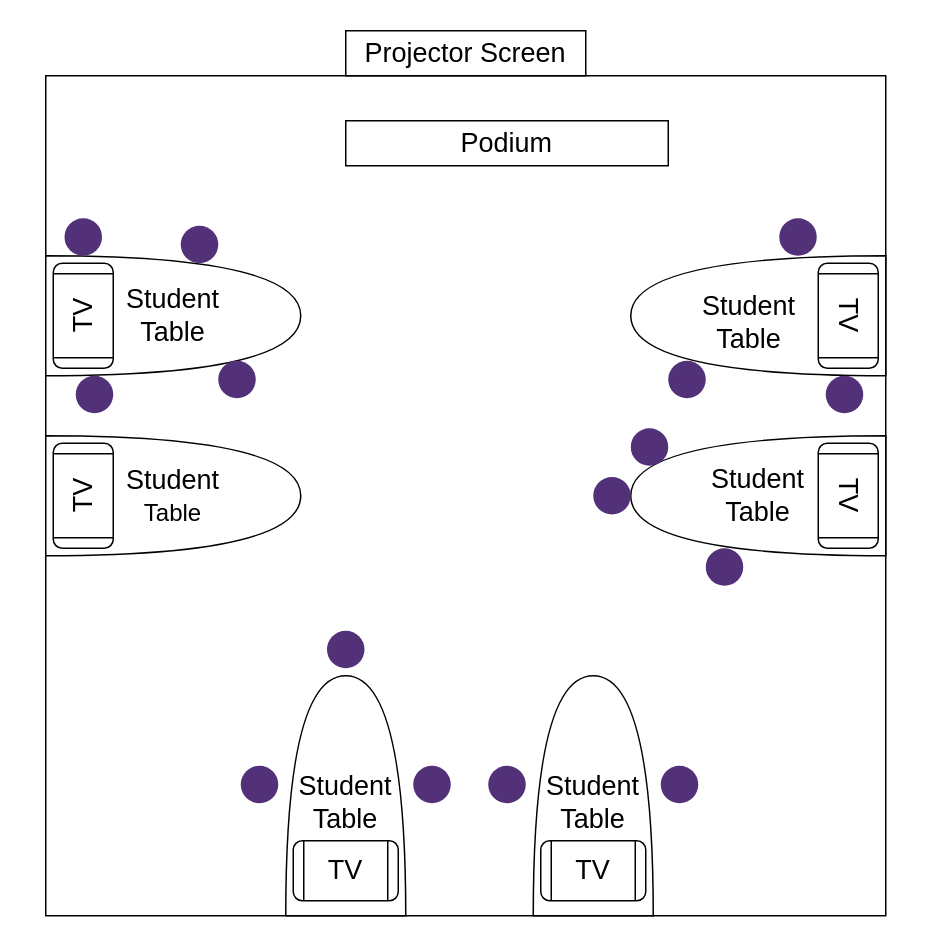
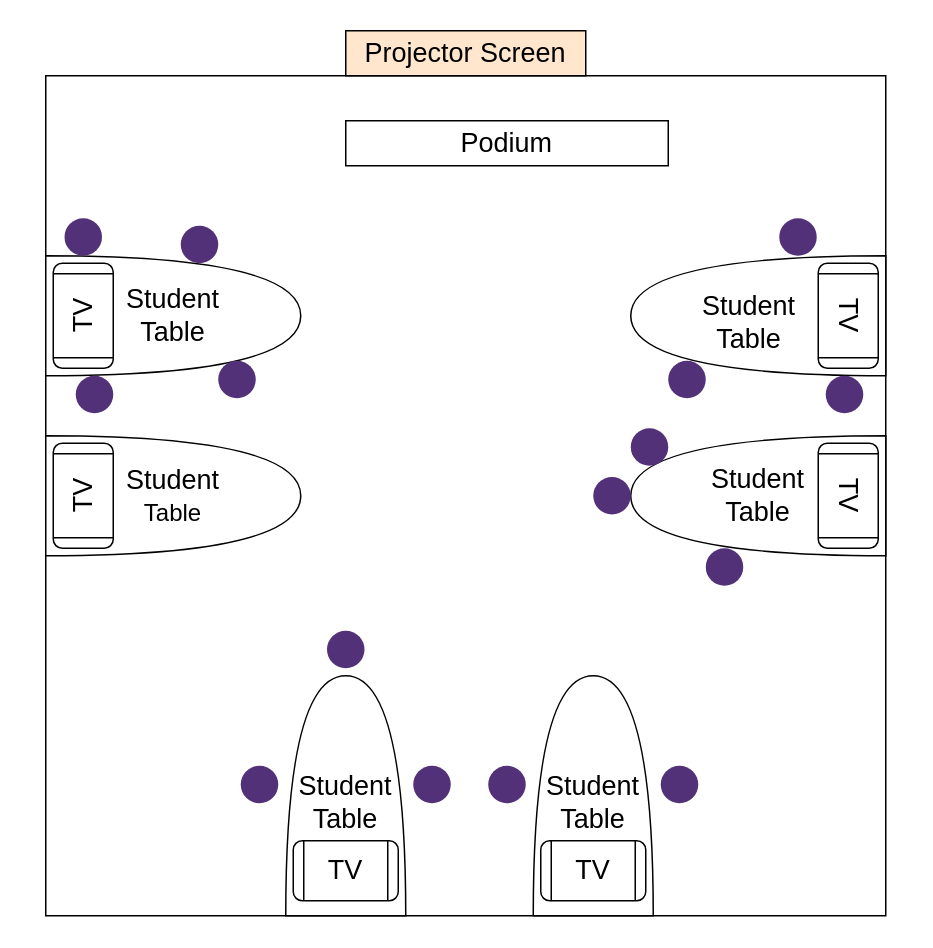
node "Projector Screen": fillcolor #ffffff -> #ffe6cc
